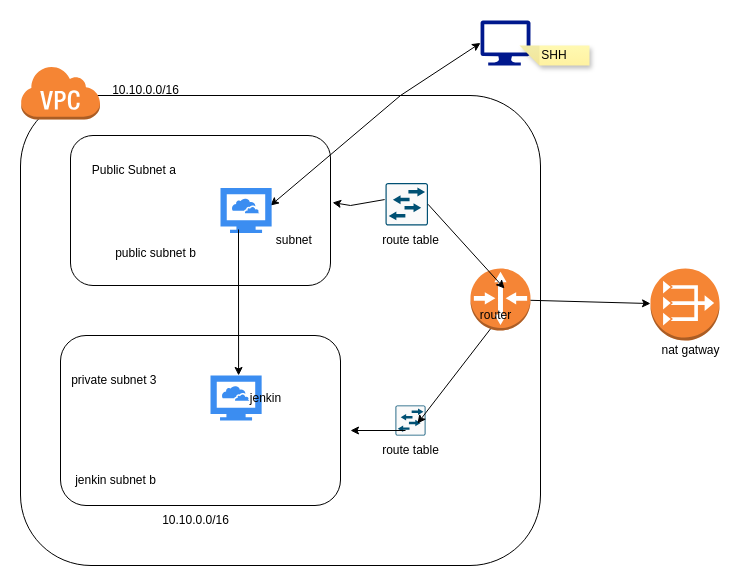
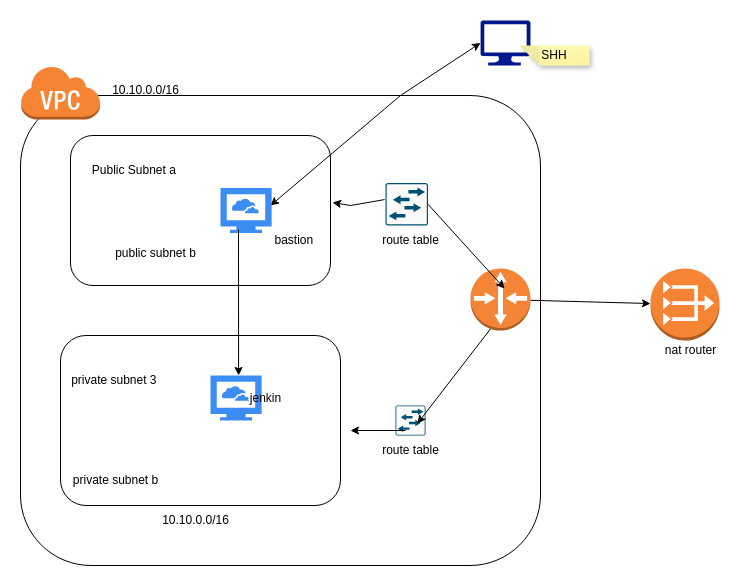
node "subnet": label "subnet" -> "bastion"
node "router": removed
node "nat gatway": label "nat gatway" -> "nat router"
node "jenkin subnet b": label "jenkin subnet b" -> "private subnet b"
